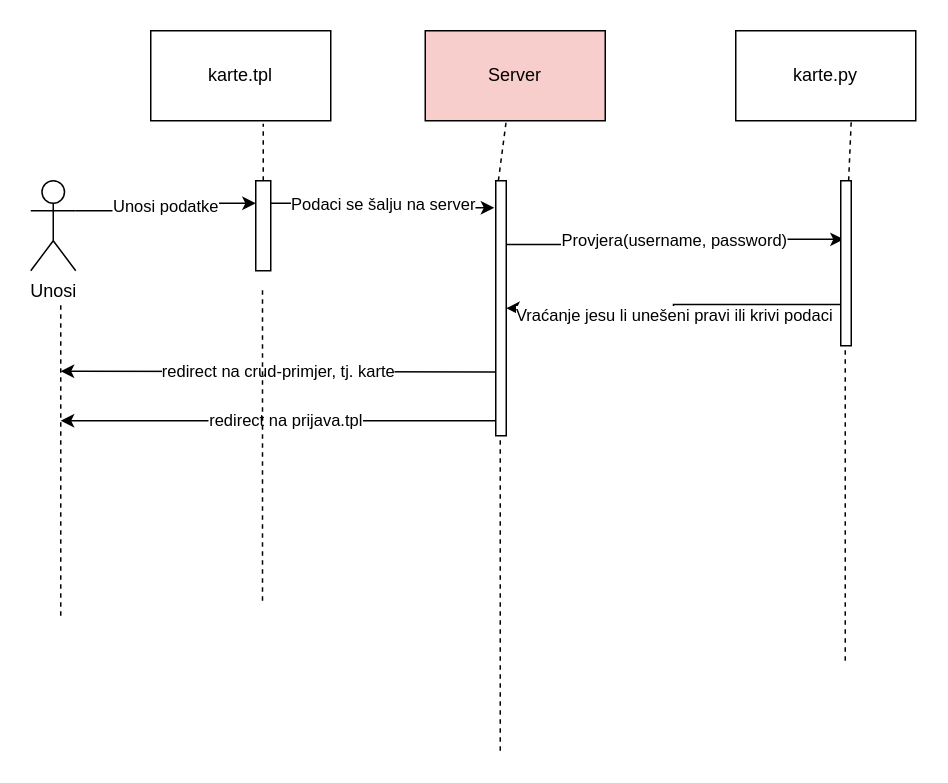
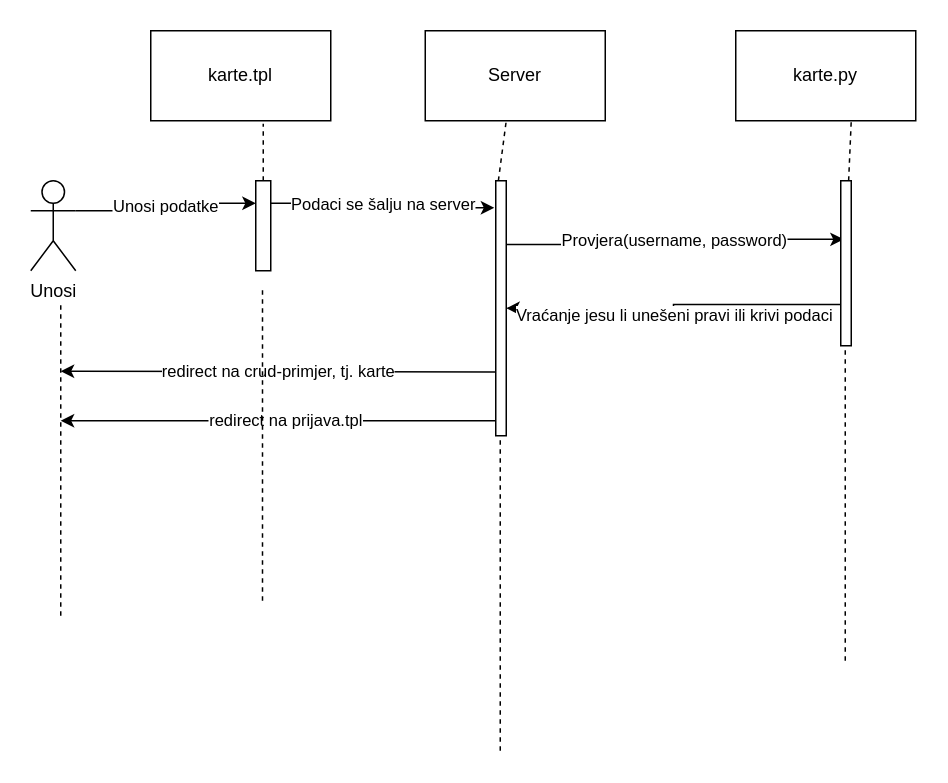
node "Server": fillcolor #f8cecc -> #ffffff
